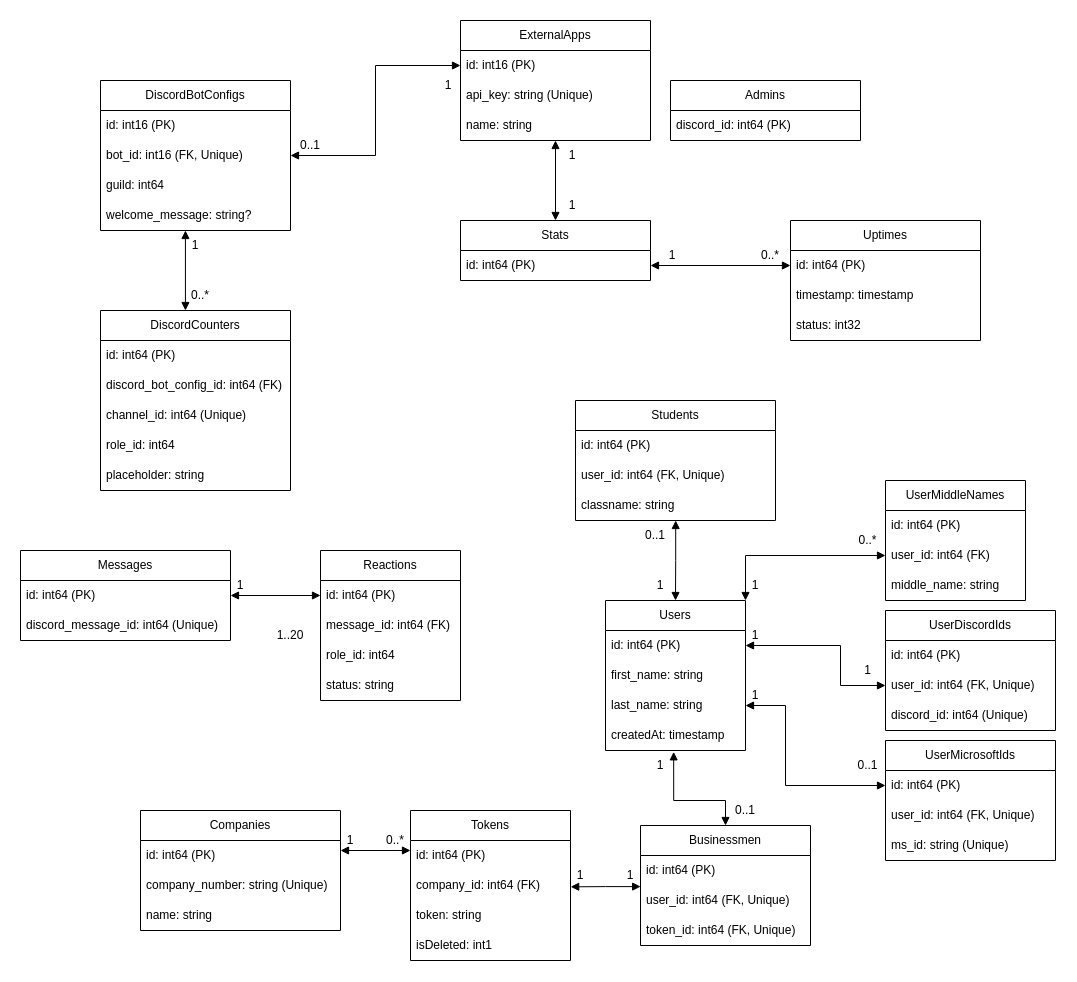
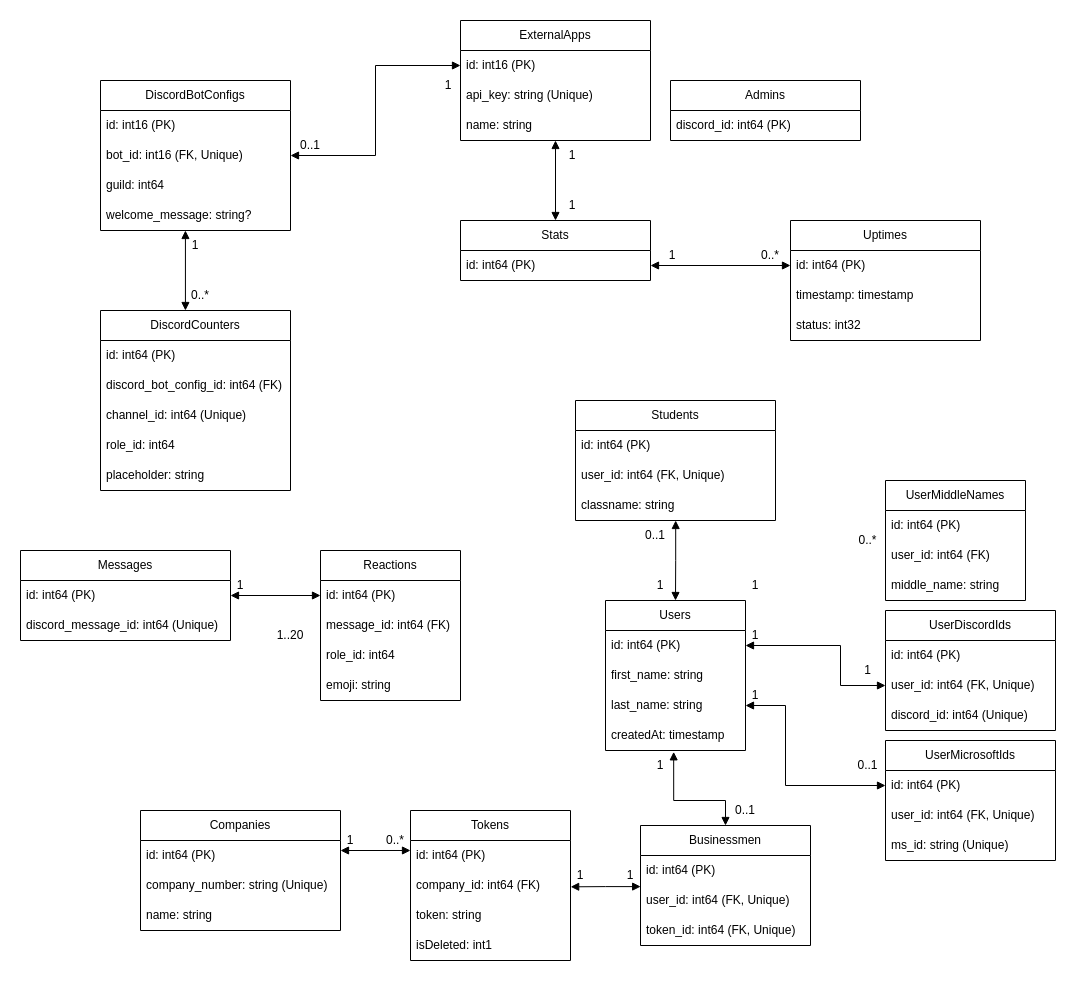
edge "user_id: int64 (FK)" -- "Users": removed
node "status: string": label "status: string" -> "emoji: string"
